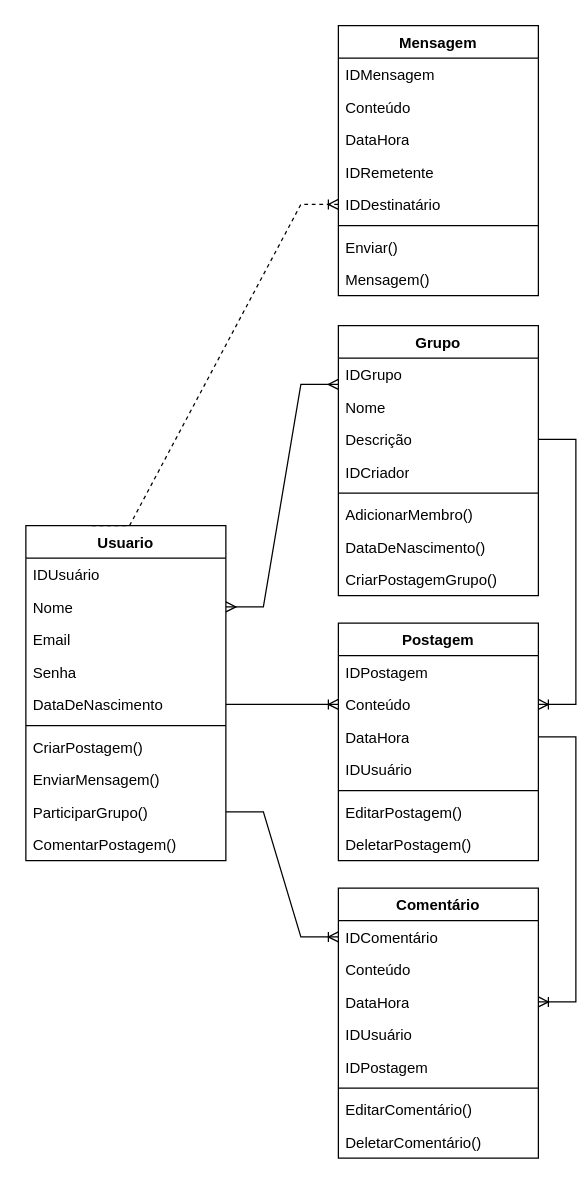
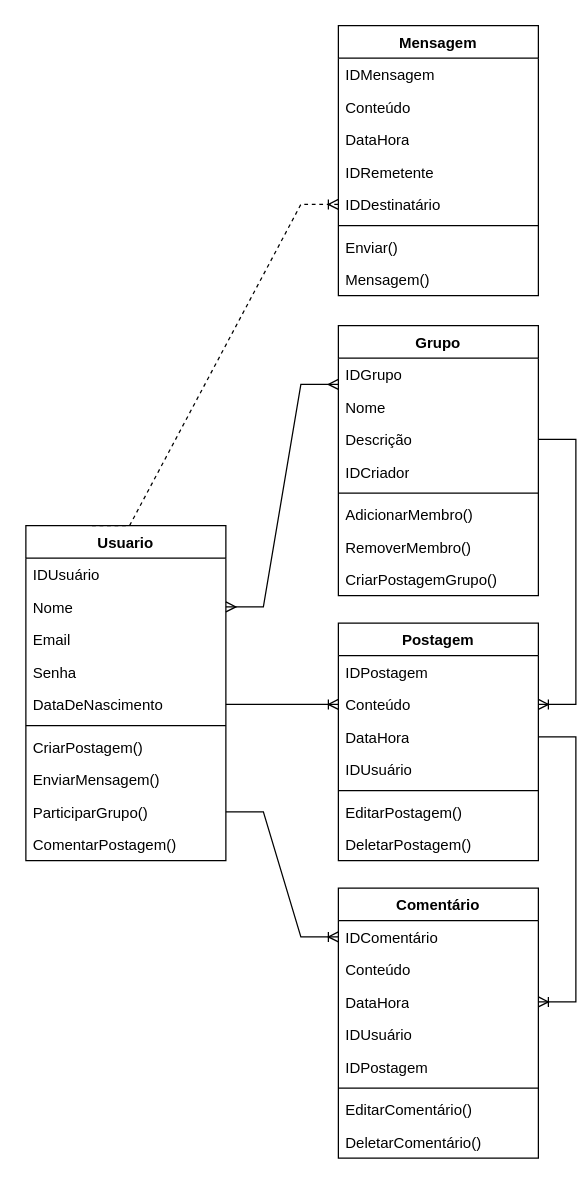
node "DataDeNascimento()": label "DataDeNascimento()" -> "RemoverMembro()"
